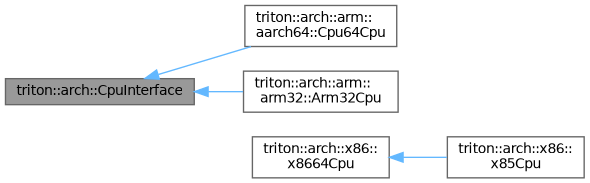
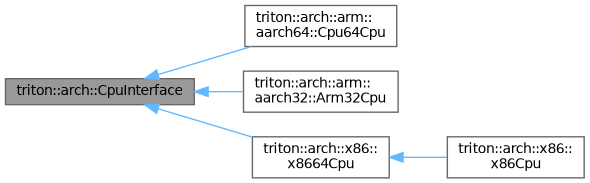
node "triton::arch::arm:: arm32::Arm32Cpu": label "triton::arch::arm:: arm32::Arm32Cpu" -> "triton::arch::arm:: aarch32::Arm32Cpu"
edge "triton::arch::x86:: x8664Cpu" -> "triton::arch::CpuInterface": added
node "triton::arch::x86:: x85Cpu": label "triton::arch::x86:: x85Cpu" -> "triton::arch::x86:: x86Cpu"
